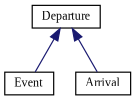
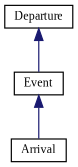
edge "Arrival" -> "Departure": now "Arrival" -> "Event"
